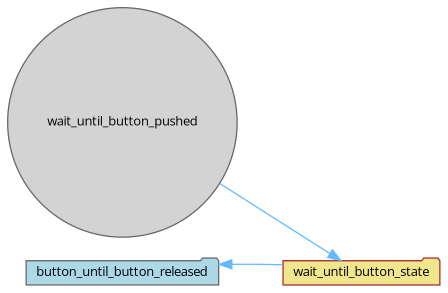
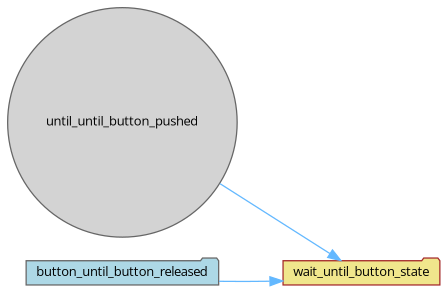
node "wait_until_button_pushed": label "wait_until_button_pushed" -> "until_until_button_pushed"
edge "wait_until_button_state" -> "button_until_button_released": reversed
